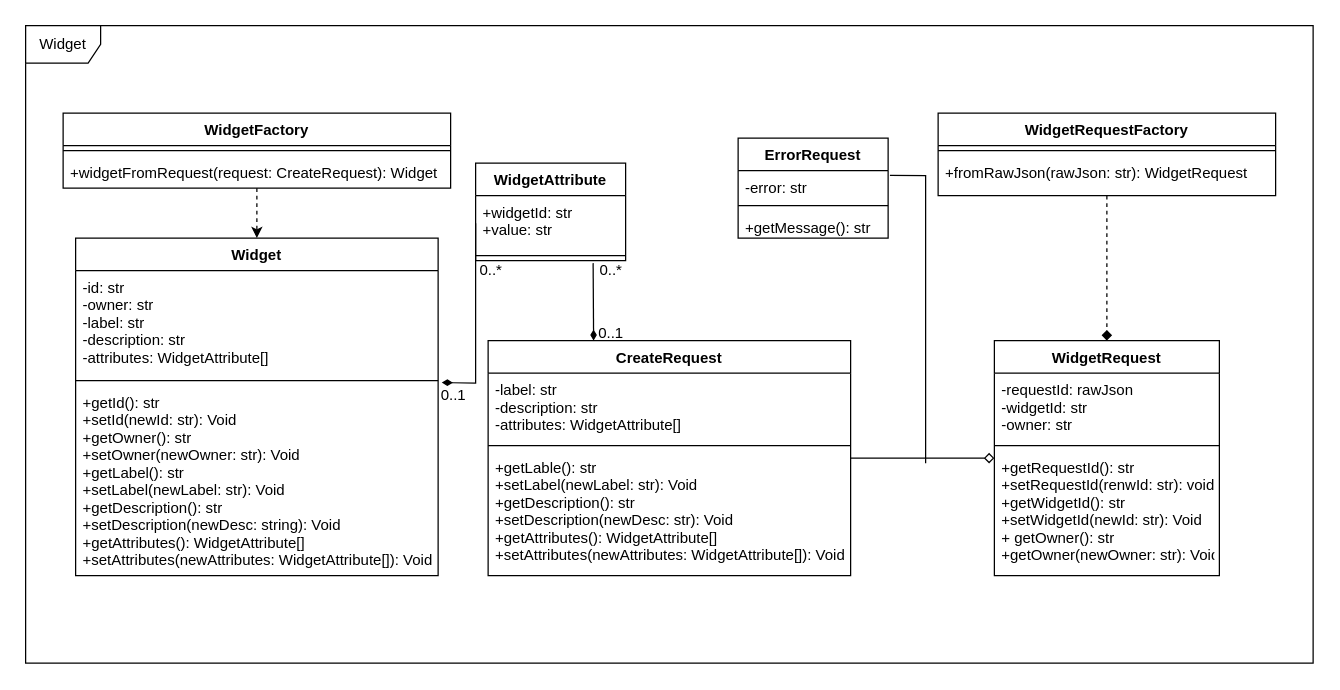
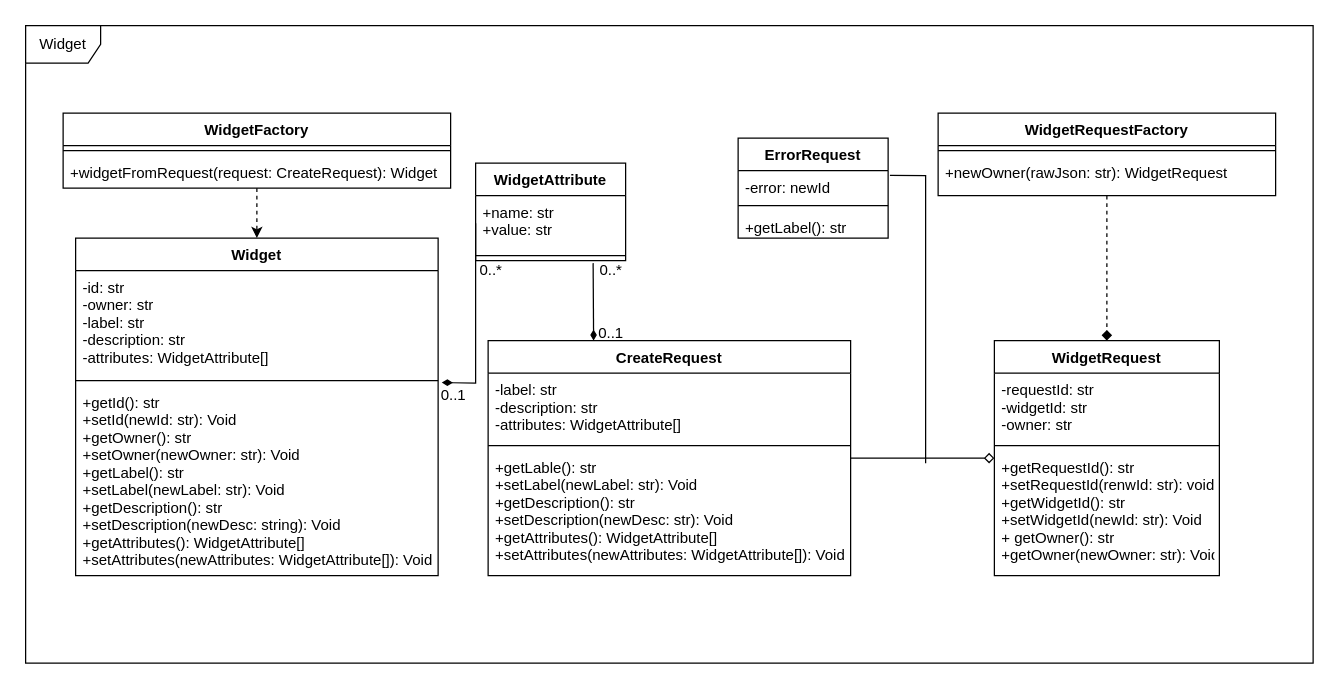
node "+fromRawJson(rawJson: str): WidgetRequest": label "+fromRawJson(rawJson: str): WidgetRequest" -> "+newOwner(rawJson: str): WidgetRequest"
node "-error: str": label "-error: str" -> "-error: newId"
node "+widgetId: str +value: str": label "+widgetId: str +value: str" -> "+name: str +value: str"
node "+getMessage(): str": label "+getMessage(): str" -> "+getLabel(): str"
node "-requestId: rawJson -widgetId: str -owner: str": label "-requestId: rawJson -widgetId: str -owner: str" -> "-requestId: str -widgetId: str -owner: str"
